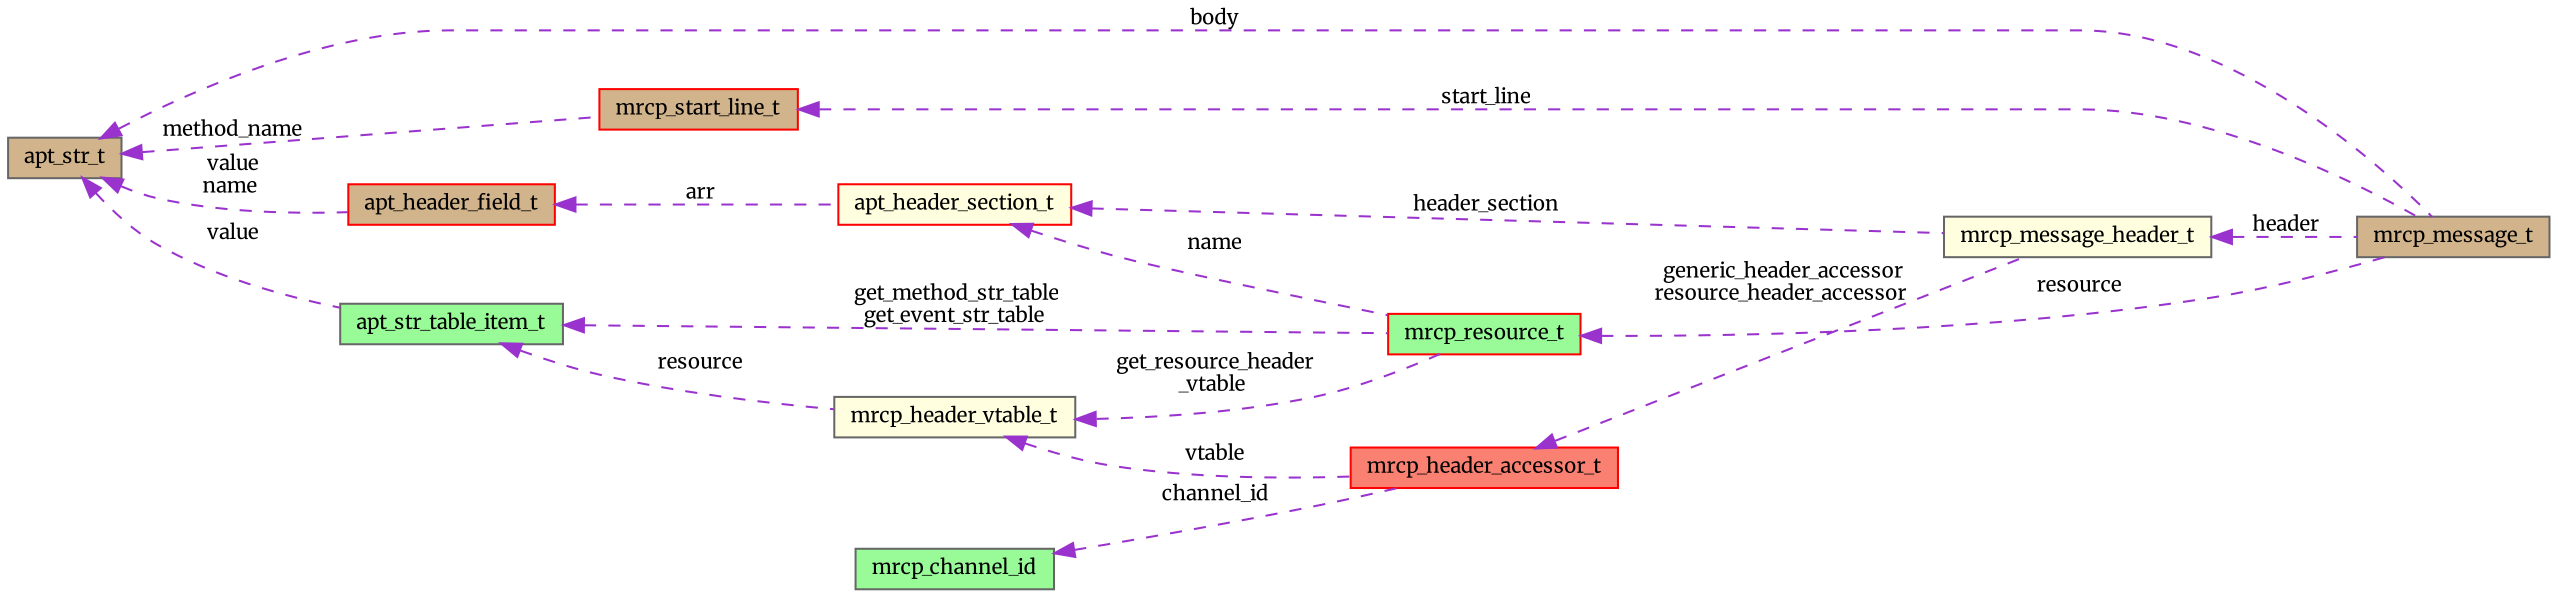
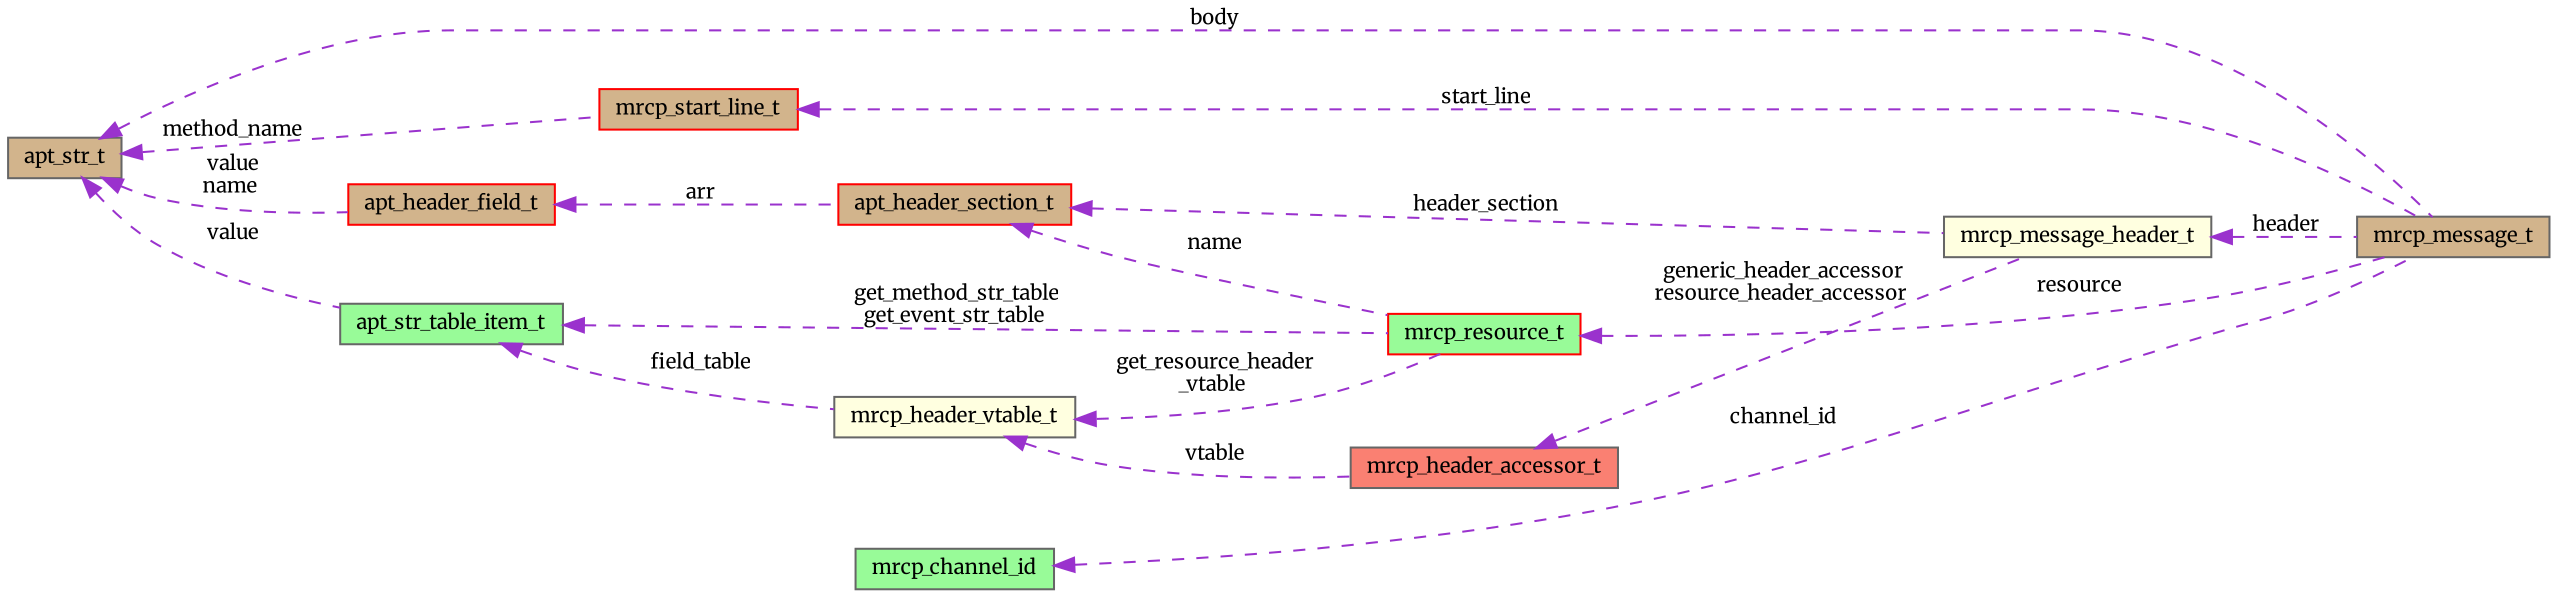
node "apt_header_section_t": fillcolor lightyellow -> tan
edge "mrcp_header_vtable_t" -> "apt_str_table_item_t": label " resource" -> " field_table"
node "mrcp_header_accessor_t": color red -> gray40
edge "mrcp_header_accessor_t" -> "mrcp_channel_id": now "mrcp_message_t" -> "mrcp_channel_id"
